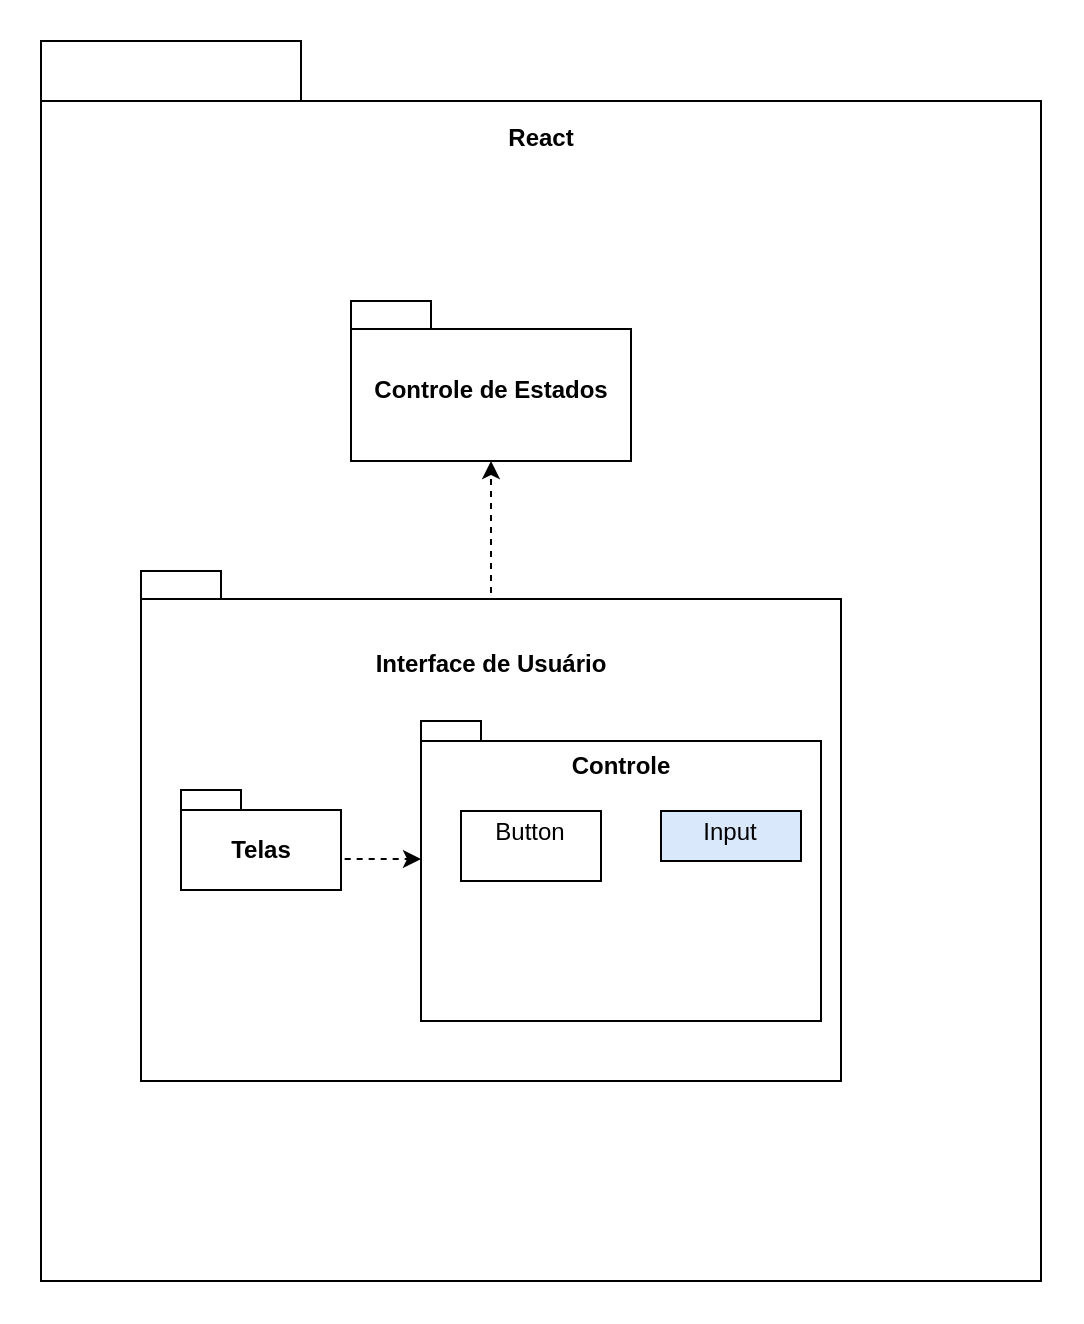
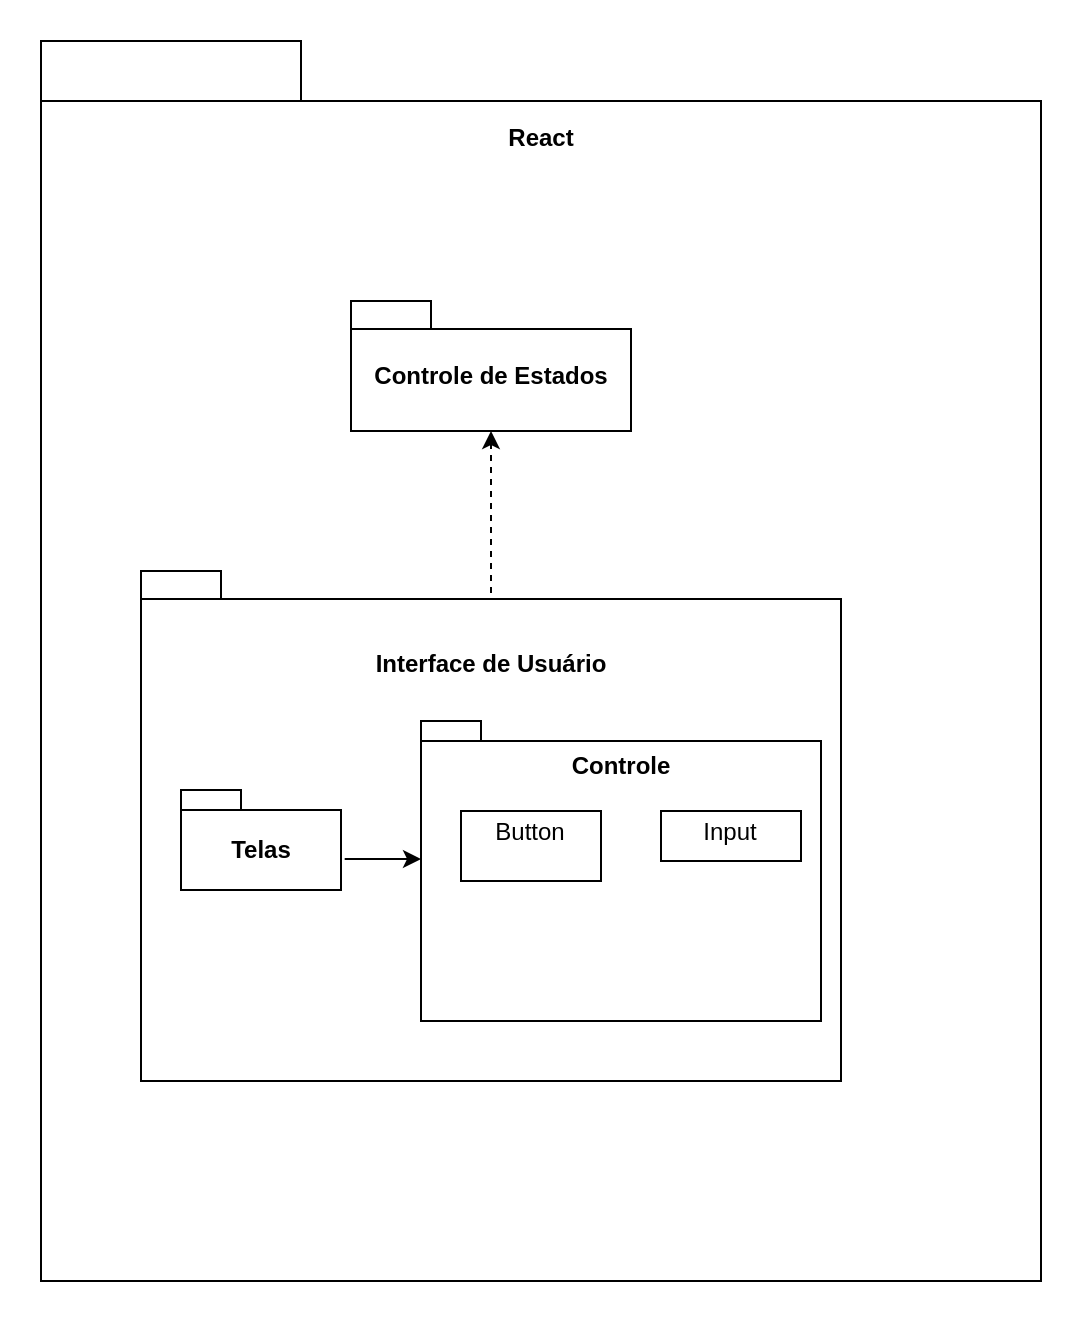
node "Controle de Estados": size 280x160 -> 280x130
node "Input": fillcolor #dae8fc -> #ffffff
edge "Telas" -> "Controle": style dashed -> solid
